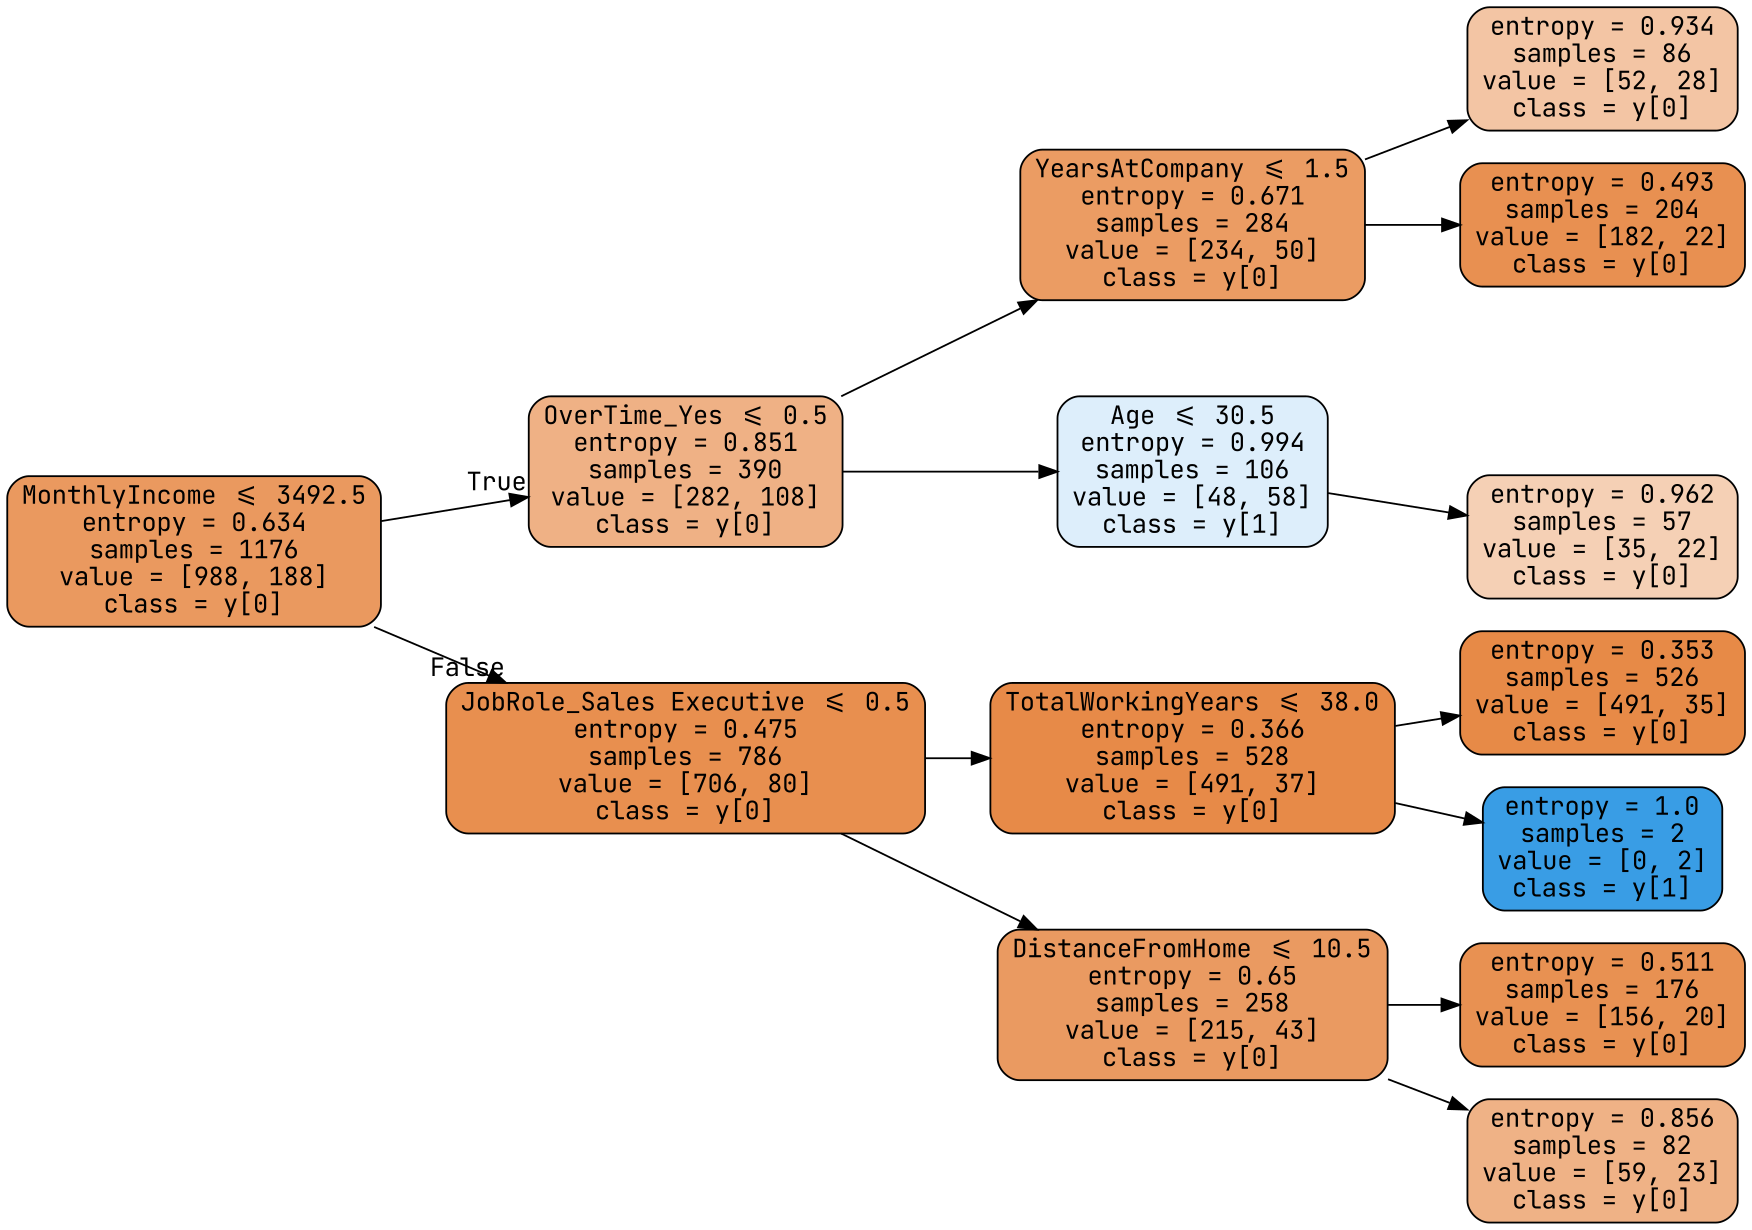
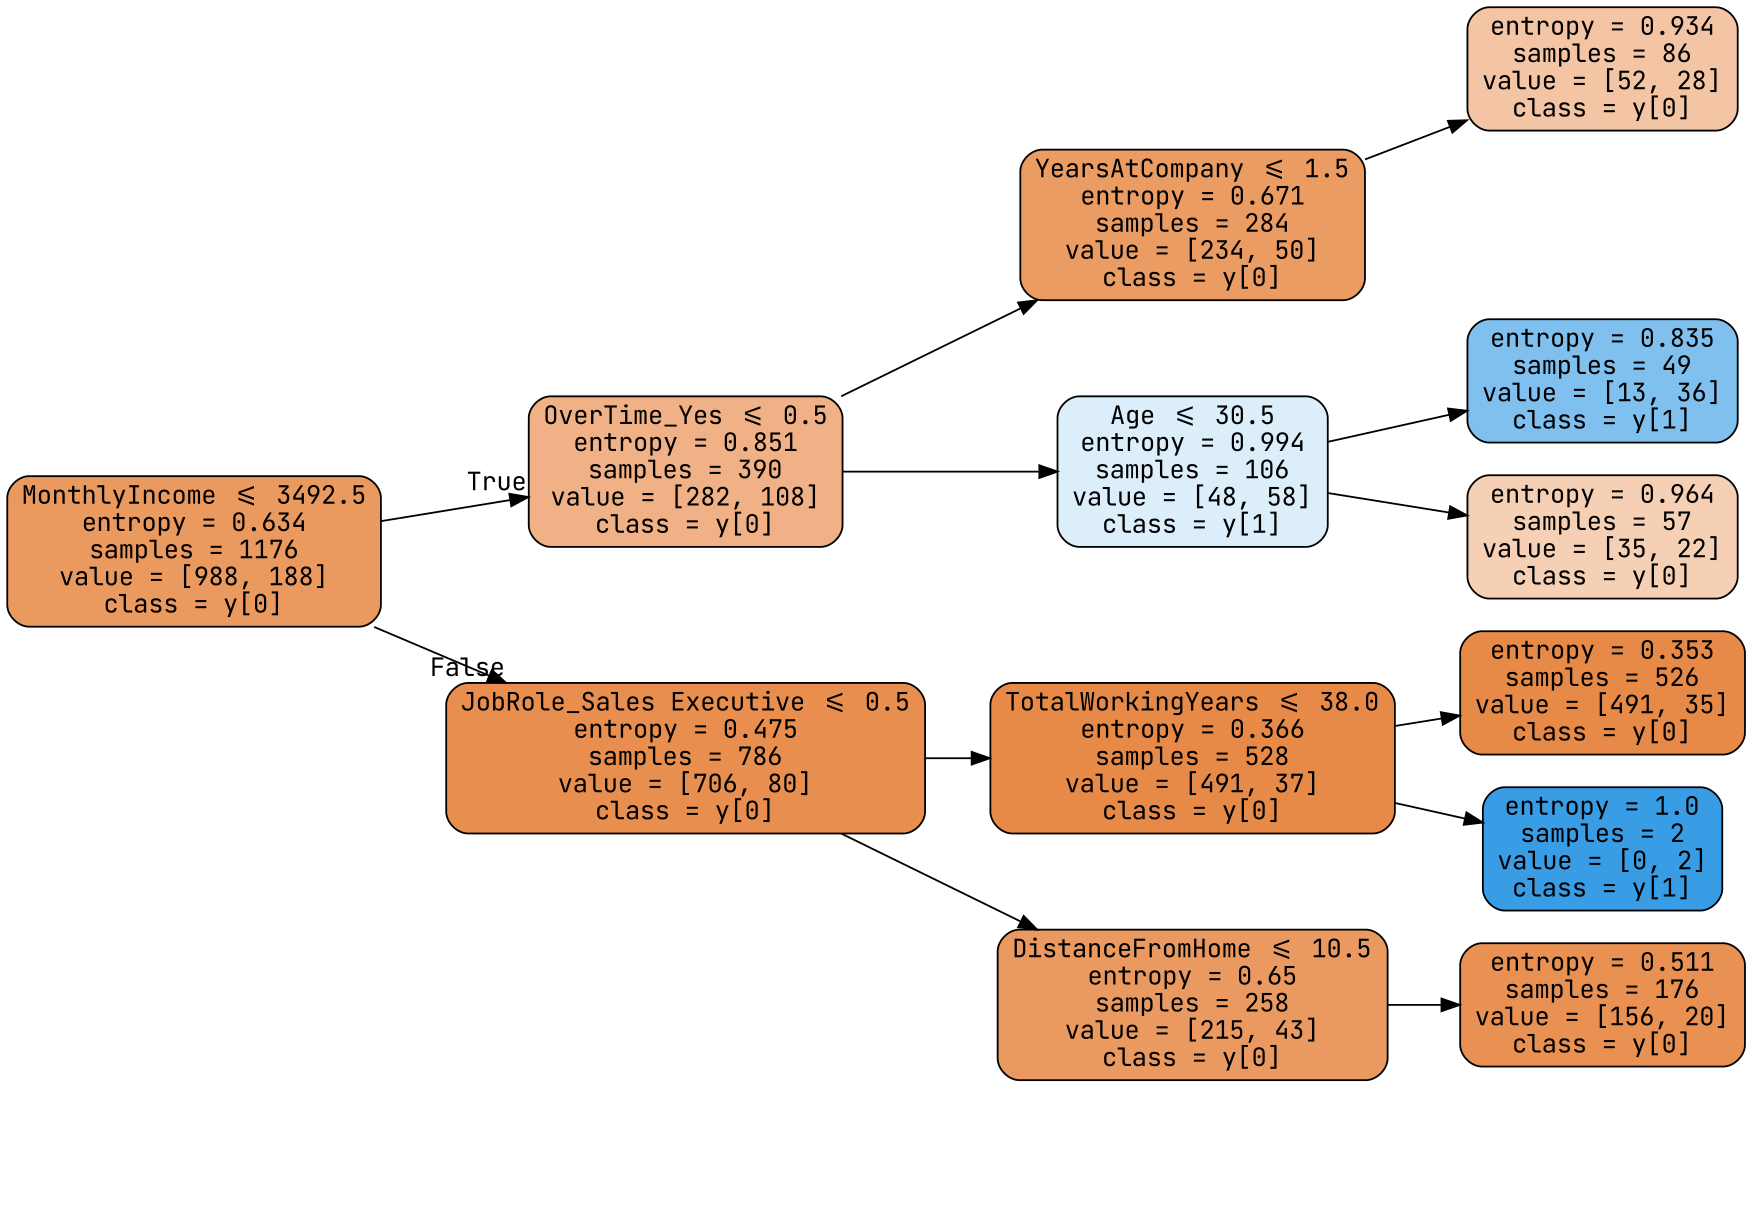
node "entropy = 0.493 samples = 204 value = [182, 22] class = y[0]": removed
node "entropy = 0.835 samples = 49 value = [13, 36] class = y[1]": added
node "entropy = 0.962 samples = 57 value = [35, 22] class = y[0]": label "entropy = 0.962 samples = 57 value = [35, 22] class = y[0]" -> "entropy = 0.964 samples = 57 value = [35, 22] class = y[0]"
node "entropy = 0.856 samples = 82 value = [59, 23] class = y[0]": removed
